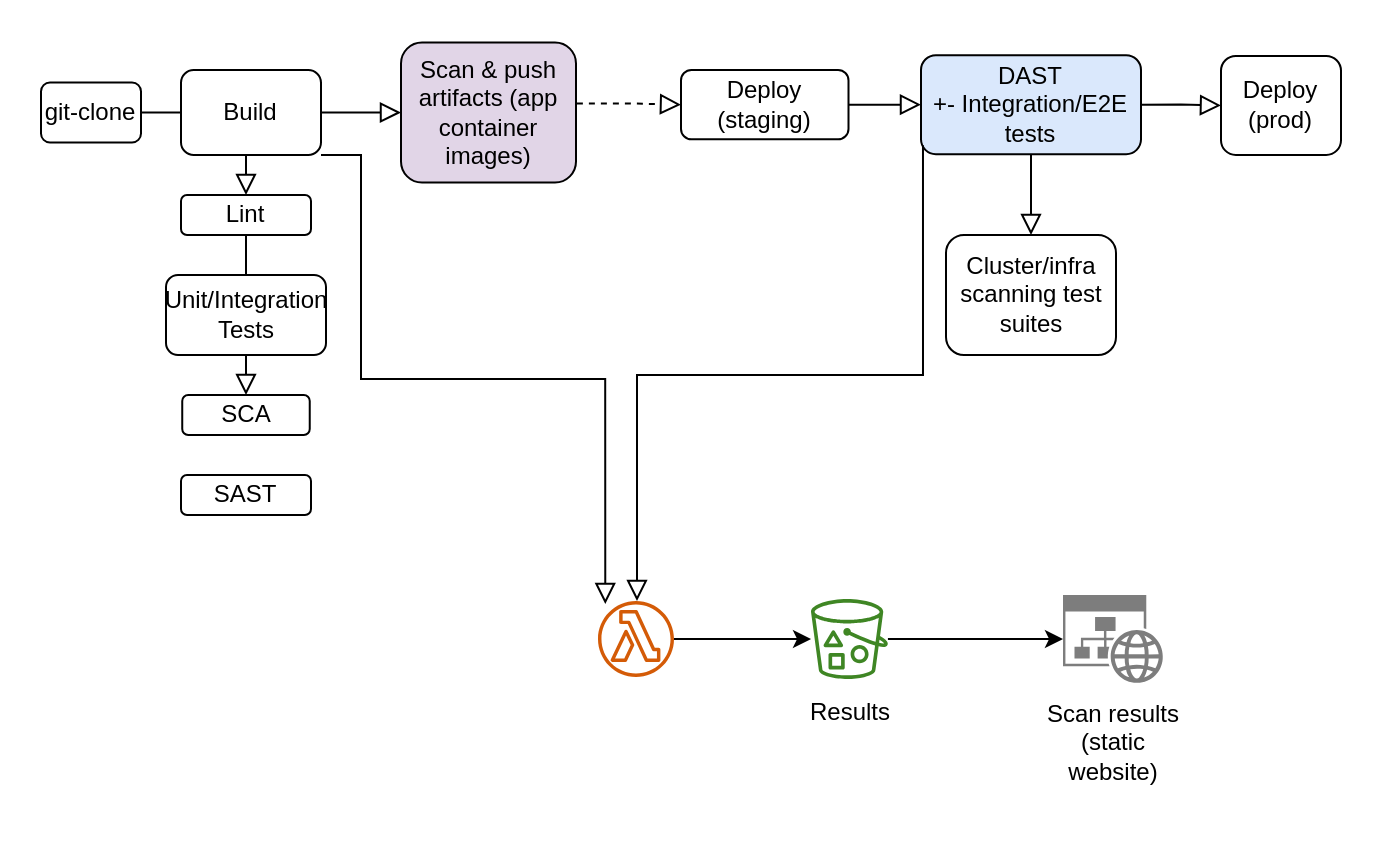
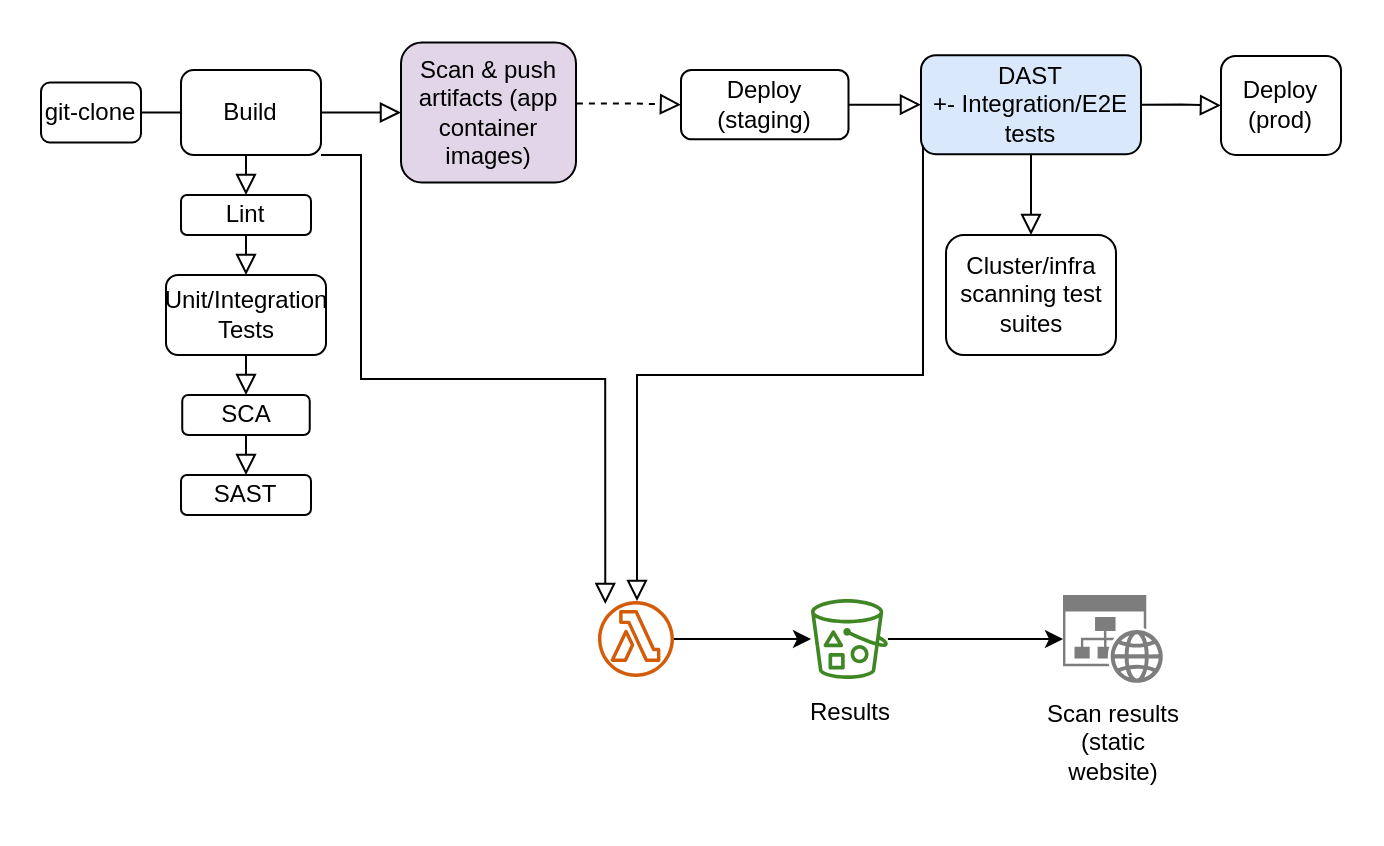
edge "Lint" -- "Unit/Integration Tests": arrowhead none -> block
edge "SCA" -> "SAST": added
